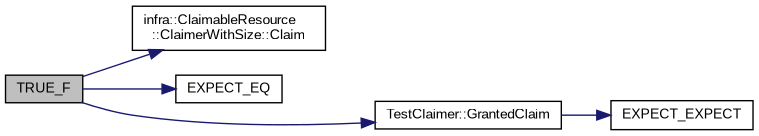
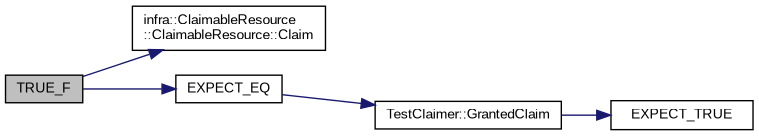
node "infra::ClaimableResource ::ClaimerWithSize::Claim": label "infra::ClaimableResource ::ClaimerWithSize::Claim" -> "infra::ClaimableResource ::ClaimableResource::Claim"
node "EXPECT_EXPECT": label "EXPECT_EXPECT" -> "EXPECT_TRUE"
edge "TRUE_F" -> "TestClaimer::GrantedClaim": now "EXPECT_EQ" -> "TestClaimer::GrantedClaim"
